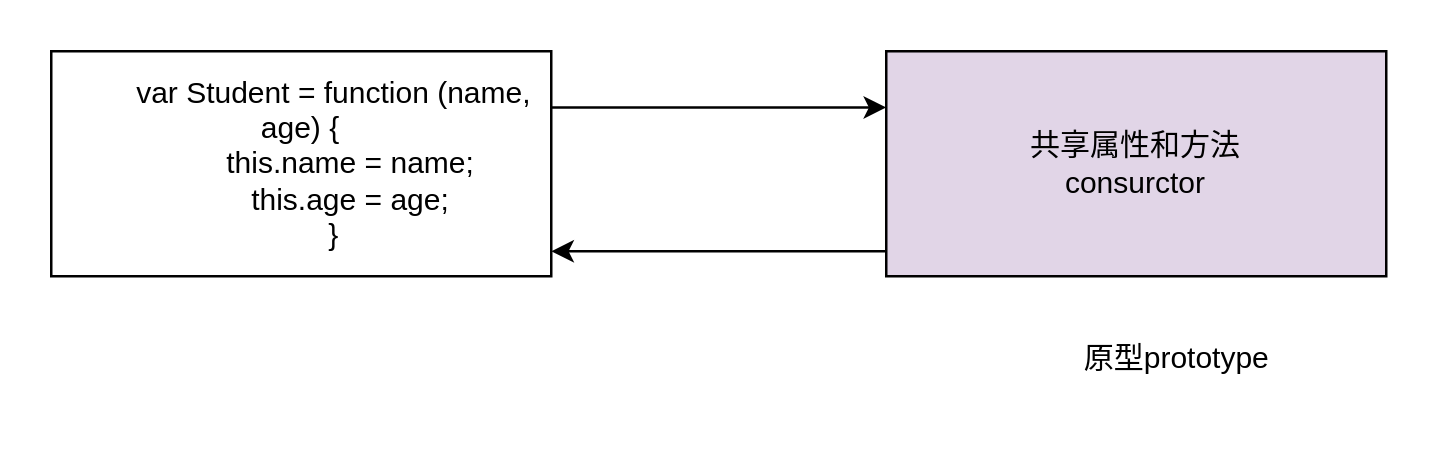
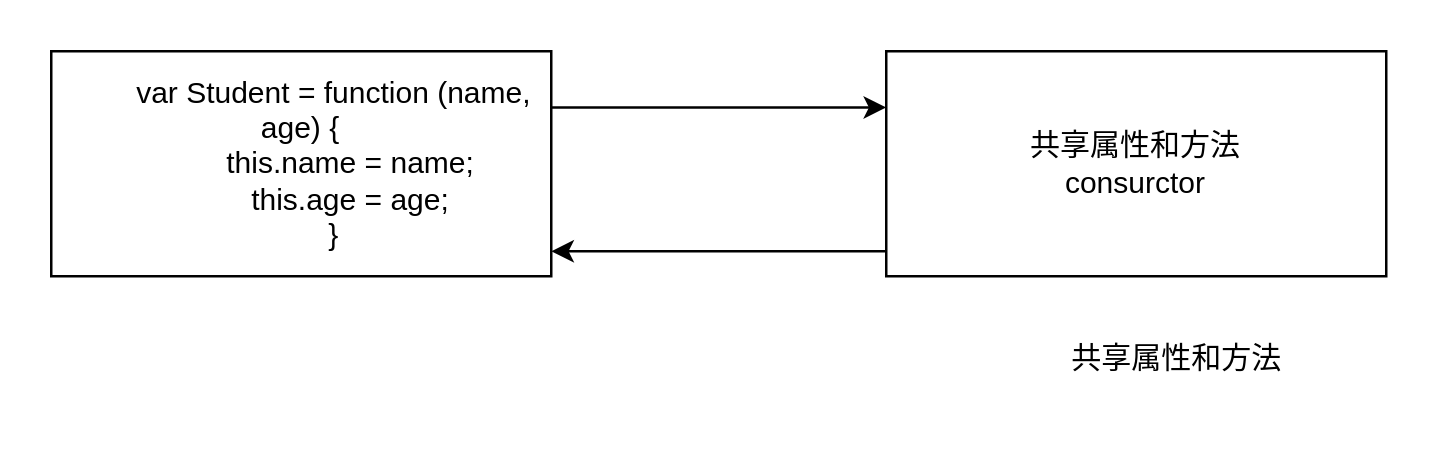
node "共享属性和方法 consurctor": fillcolor #e1d5e7 -> #ffffff
node "原型prototype": label "原型prototype" -> "共享属性和方法"
